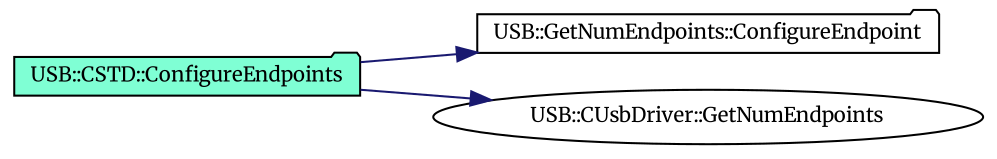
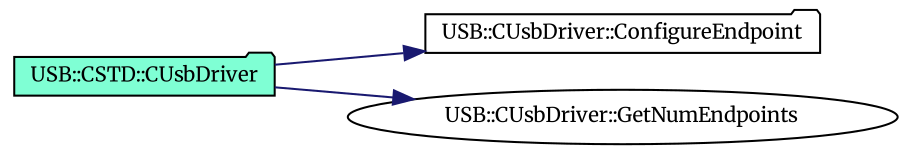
node "USB::GetNumEndpoints::ConfigureEndpoint": label "USB::GetNumEndpoints::ConfigureEndpoint" -> "USB::CUsbDriver::ConfigureEndpoint"
node "USB::CSTD::ConfigureEndpoints": label "USB::CSTD::ConfigureEndpoints" -> "USB::CSTD::CUsbDriver"
